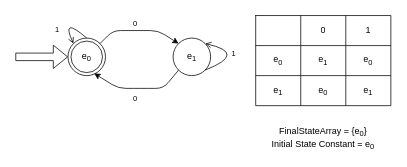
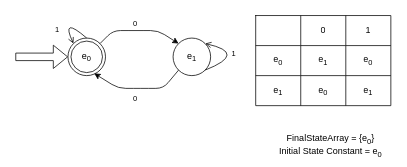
node "FinalStateArray = {e0} Initial State Constant = e0": moved (323, 135) -> (330, 143)
